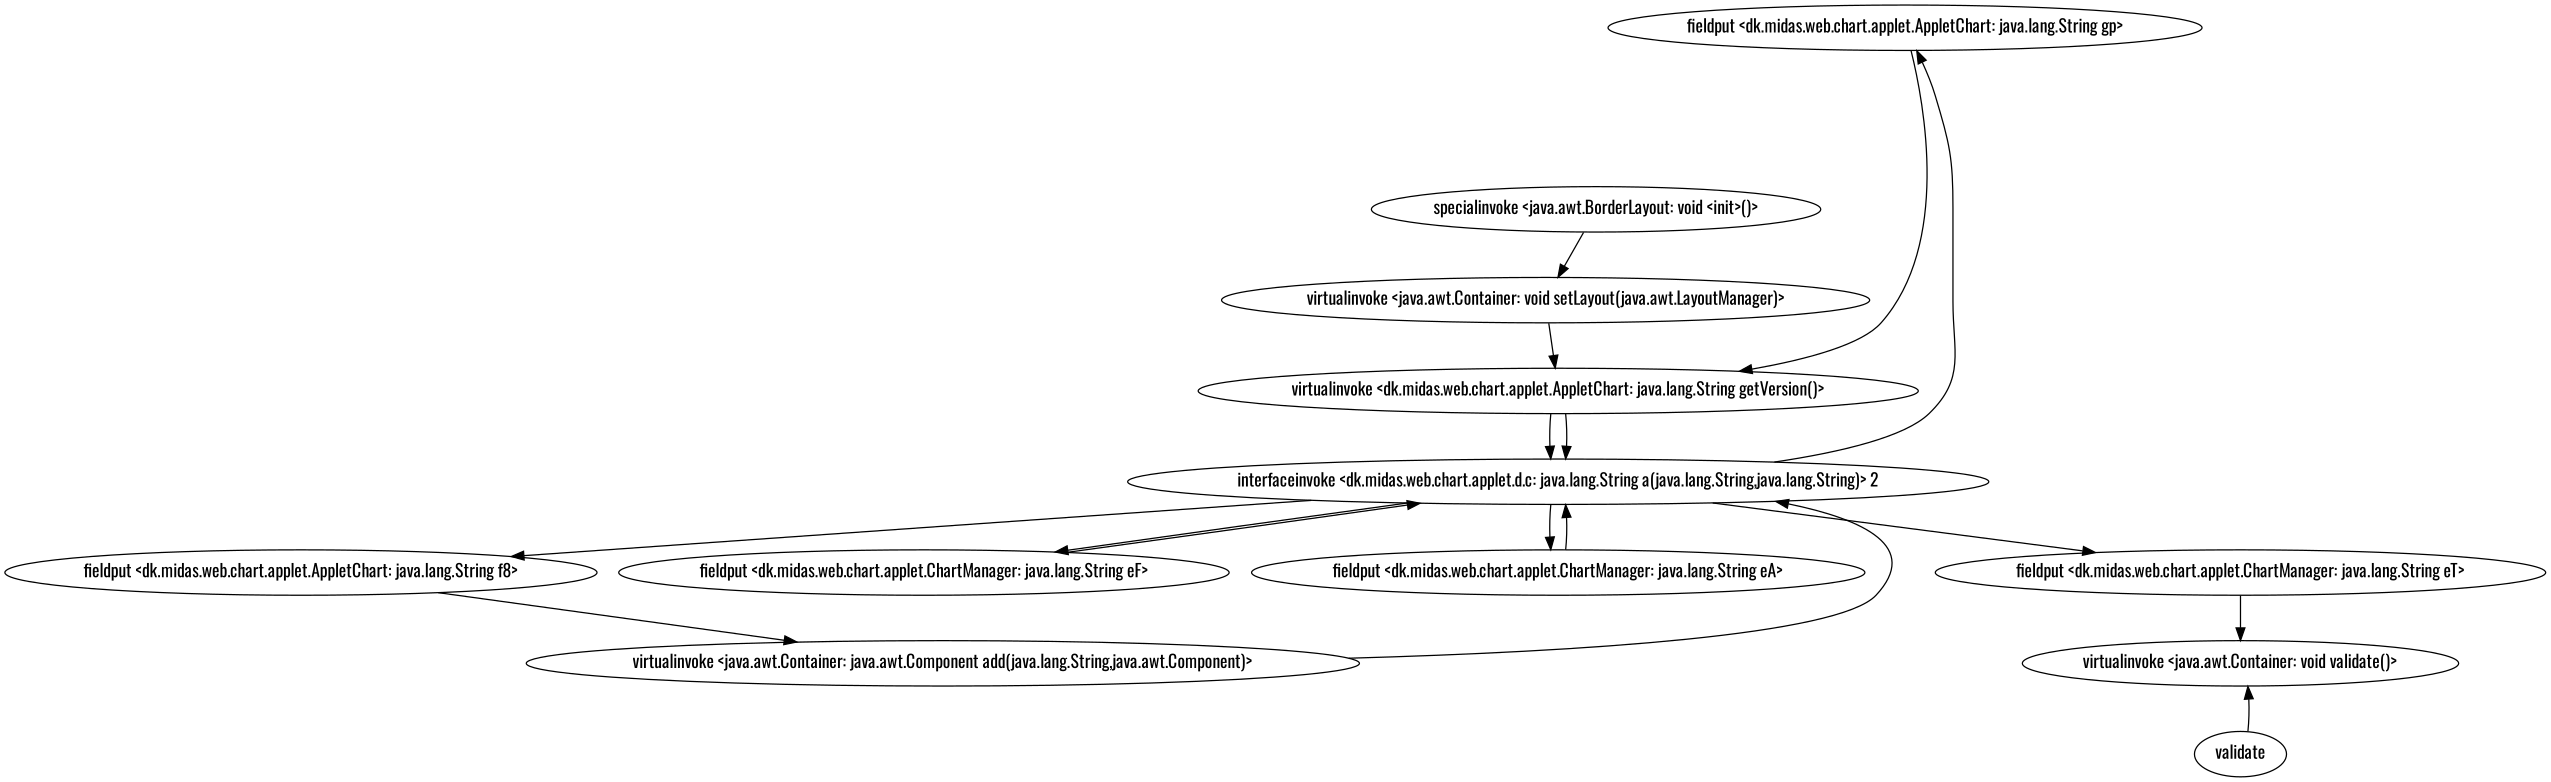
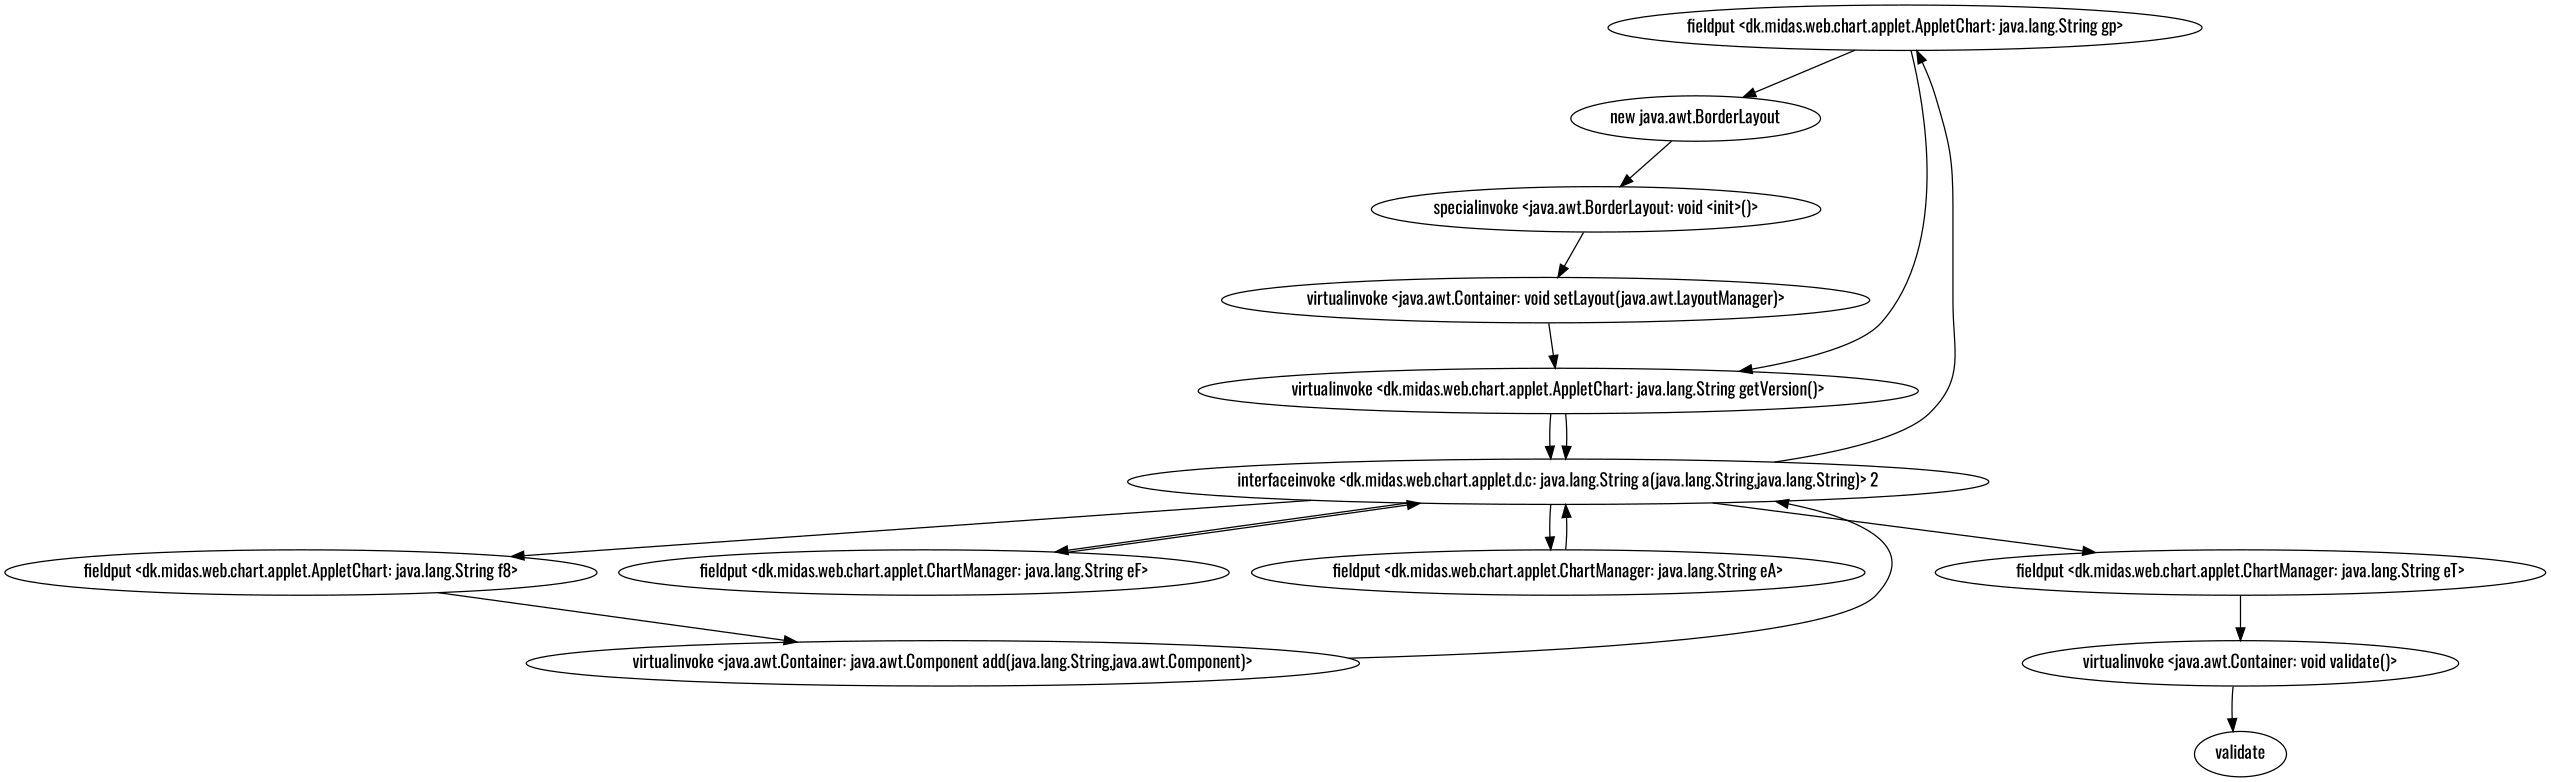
node "new java.awt.BorderLayout": added
edge "validate" -> "virtualinvoke <java.awt.Container: void validate()>": reversed
